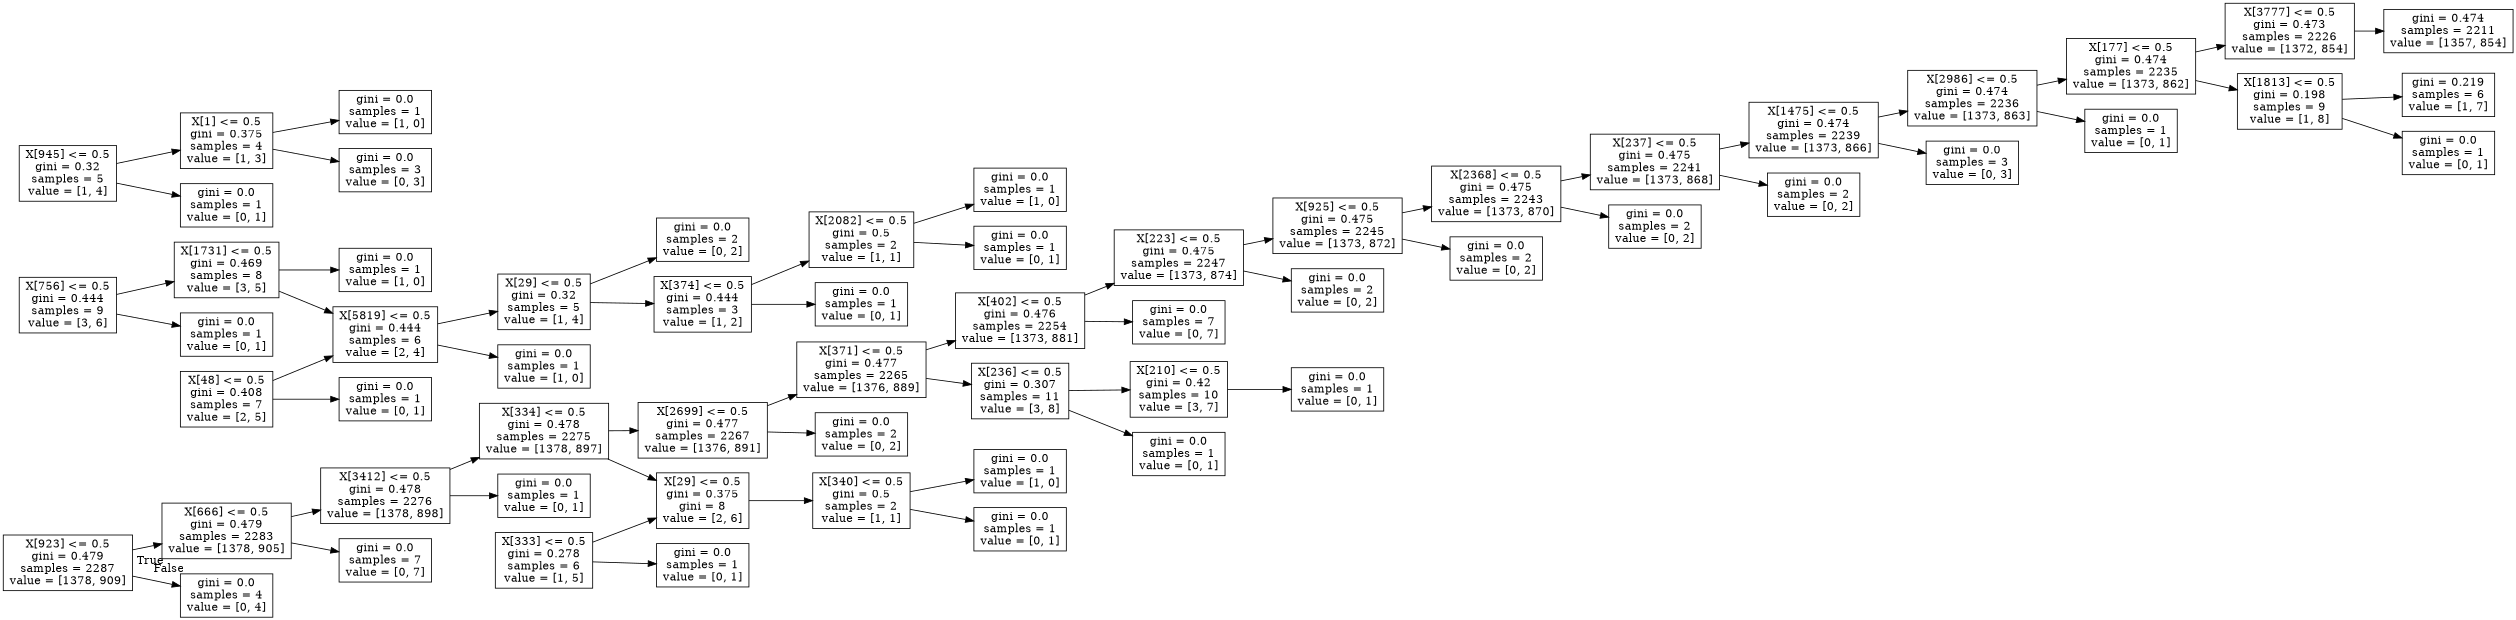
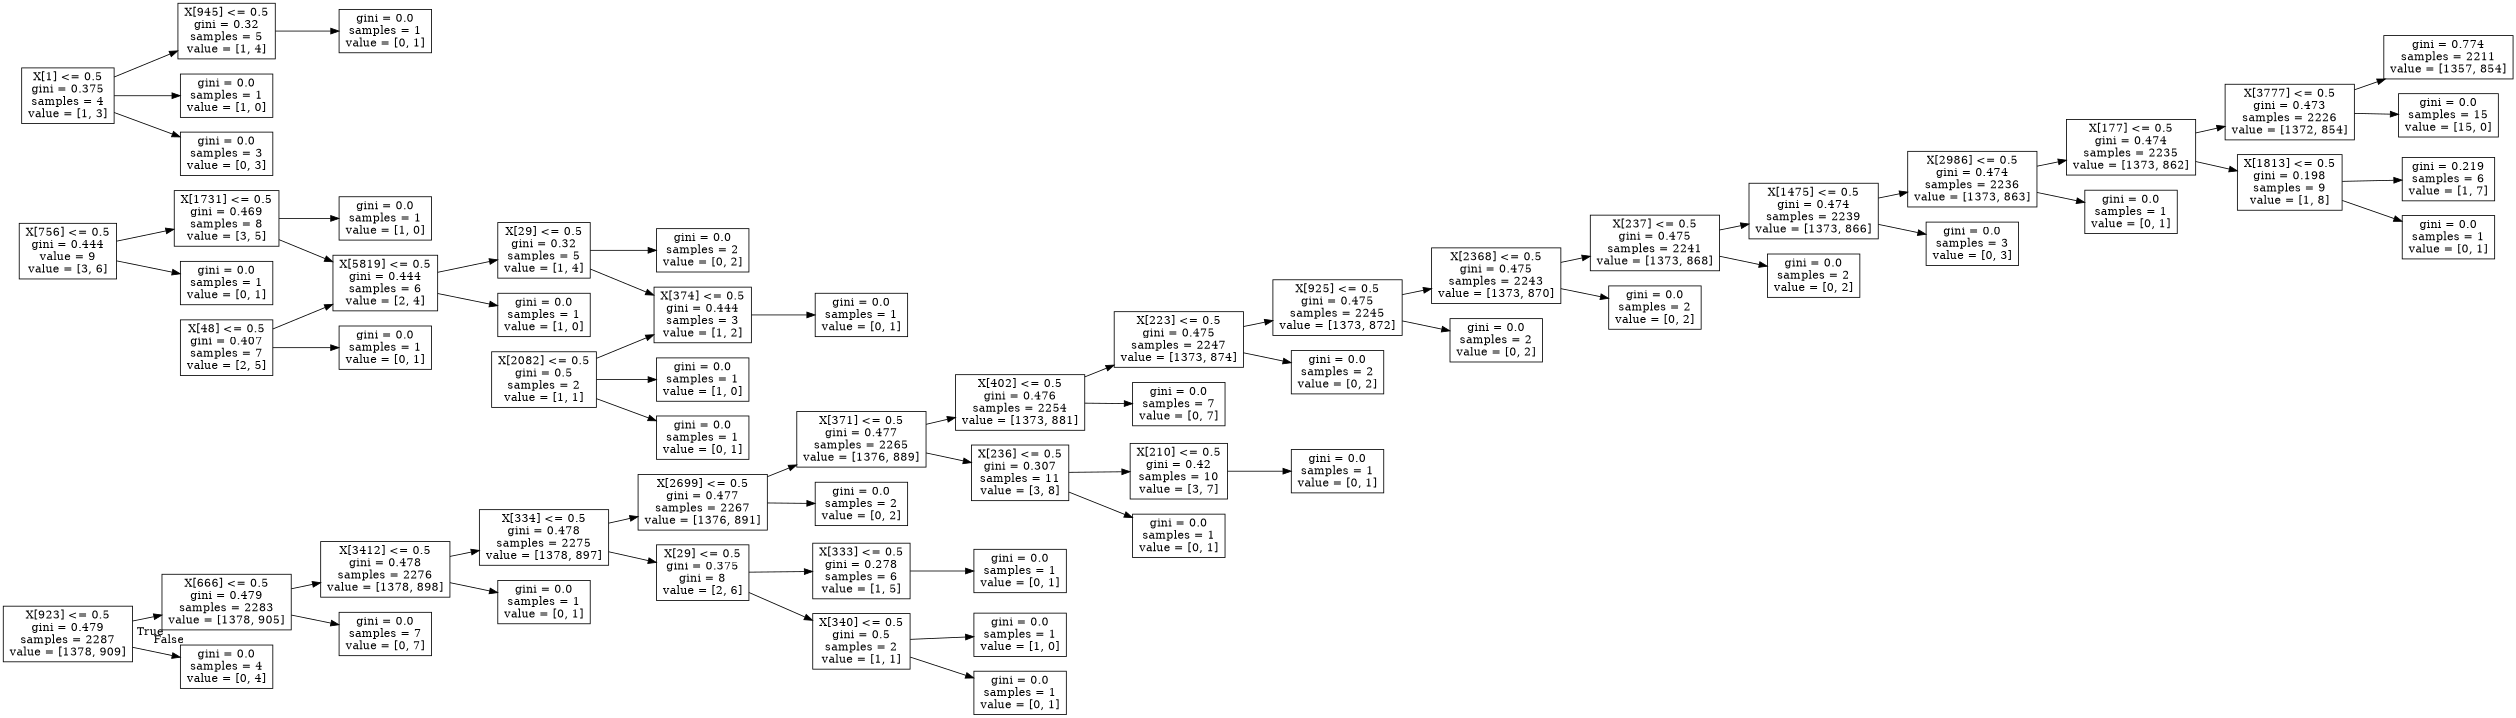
node "gini = 0.474 samples = 2211 value = [1357, 854]": label "gini = 0.474 samples = 2211 value = [1357, 854]" -> "gini = 0.774 samples = 2211 value = [1357, 854]"
node "gini = 0.0 samples = 15 value = [15, 0]": added
edge "X[945] <= 0.5 gini = 0.32 samples = 5 value = [1, 4]" -> "X[1] <= 0.5 gini = 0.375 samples = 4 value = [1, 3]": reversed
edge "X[374] <= 0.5 gini = 0.444 samples = 3 value = [1, 2]" -> "X[2082] <= 0.5 gini = 0.5 samples = 2 value = [1, 1]": reversed
node "X[756] <= 0.5 gini = 0.444 samples = 9 value = [3, 6]": label "X[756] <= 0.5 gini = 0.444 samples = 9 value = [3, 6]" -> "X[756] <= 0.5 gini = 0.444 value = 9 value = [3, 6]"
node "X[48] <= 0.5 gini = 0.408 samples = 7 value = [2, 5]": label "X[48] <= 0.5 gini = 0.408 samples = 7 value = [2, 5]" -> "X[48] <= 0.5 gini = 0.407 samples = 7 value = [2, 5]"
edge "X[333] <= 0.5 gini = 0.278 samples = 6 value = [1, 5]" -> "X[29] <= 0.5 gini = 0.375 gini = 8 value = [2, 6]": reversed
